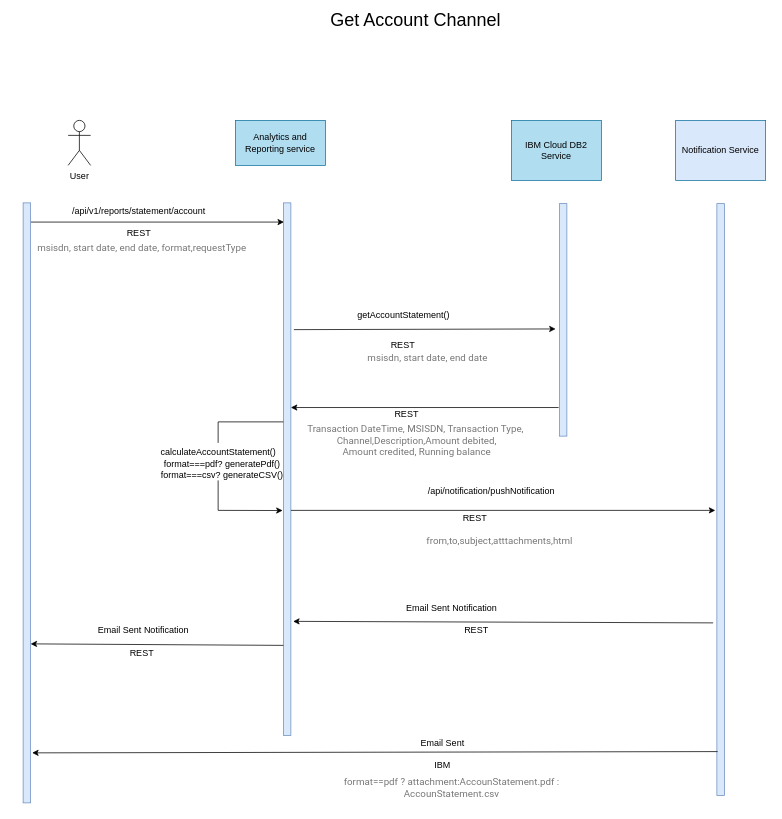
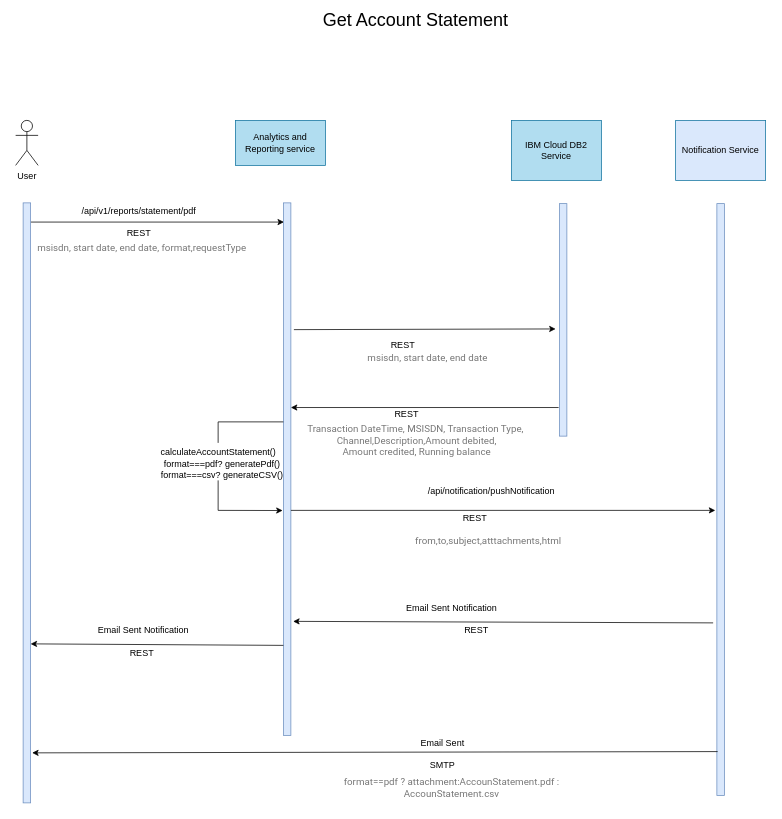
node "Get Account Channel": label "Get Account Channel" -> "Get Account Statement"
node "User": moved (79, 143) -> (27, 143)
node "/api/v1/reports/statement/account": label "/api/v1/reports/statement/account" -> "/api/v1/reports/statement/pdf"
node "getAccountStatement()": removed
node "from,to,subject,atttachments,html": moved (499, 540) -> (488, 540)
node "IBM": label "IBM" -> "SMTP"
